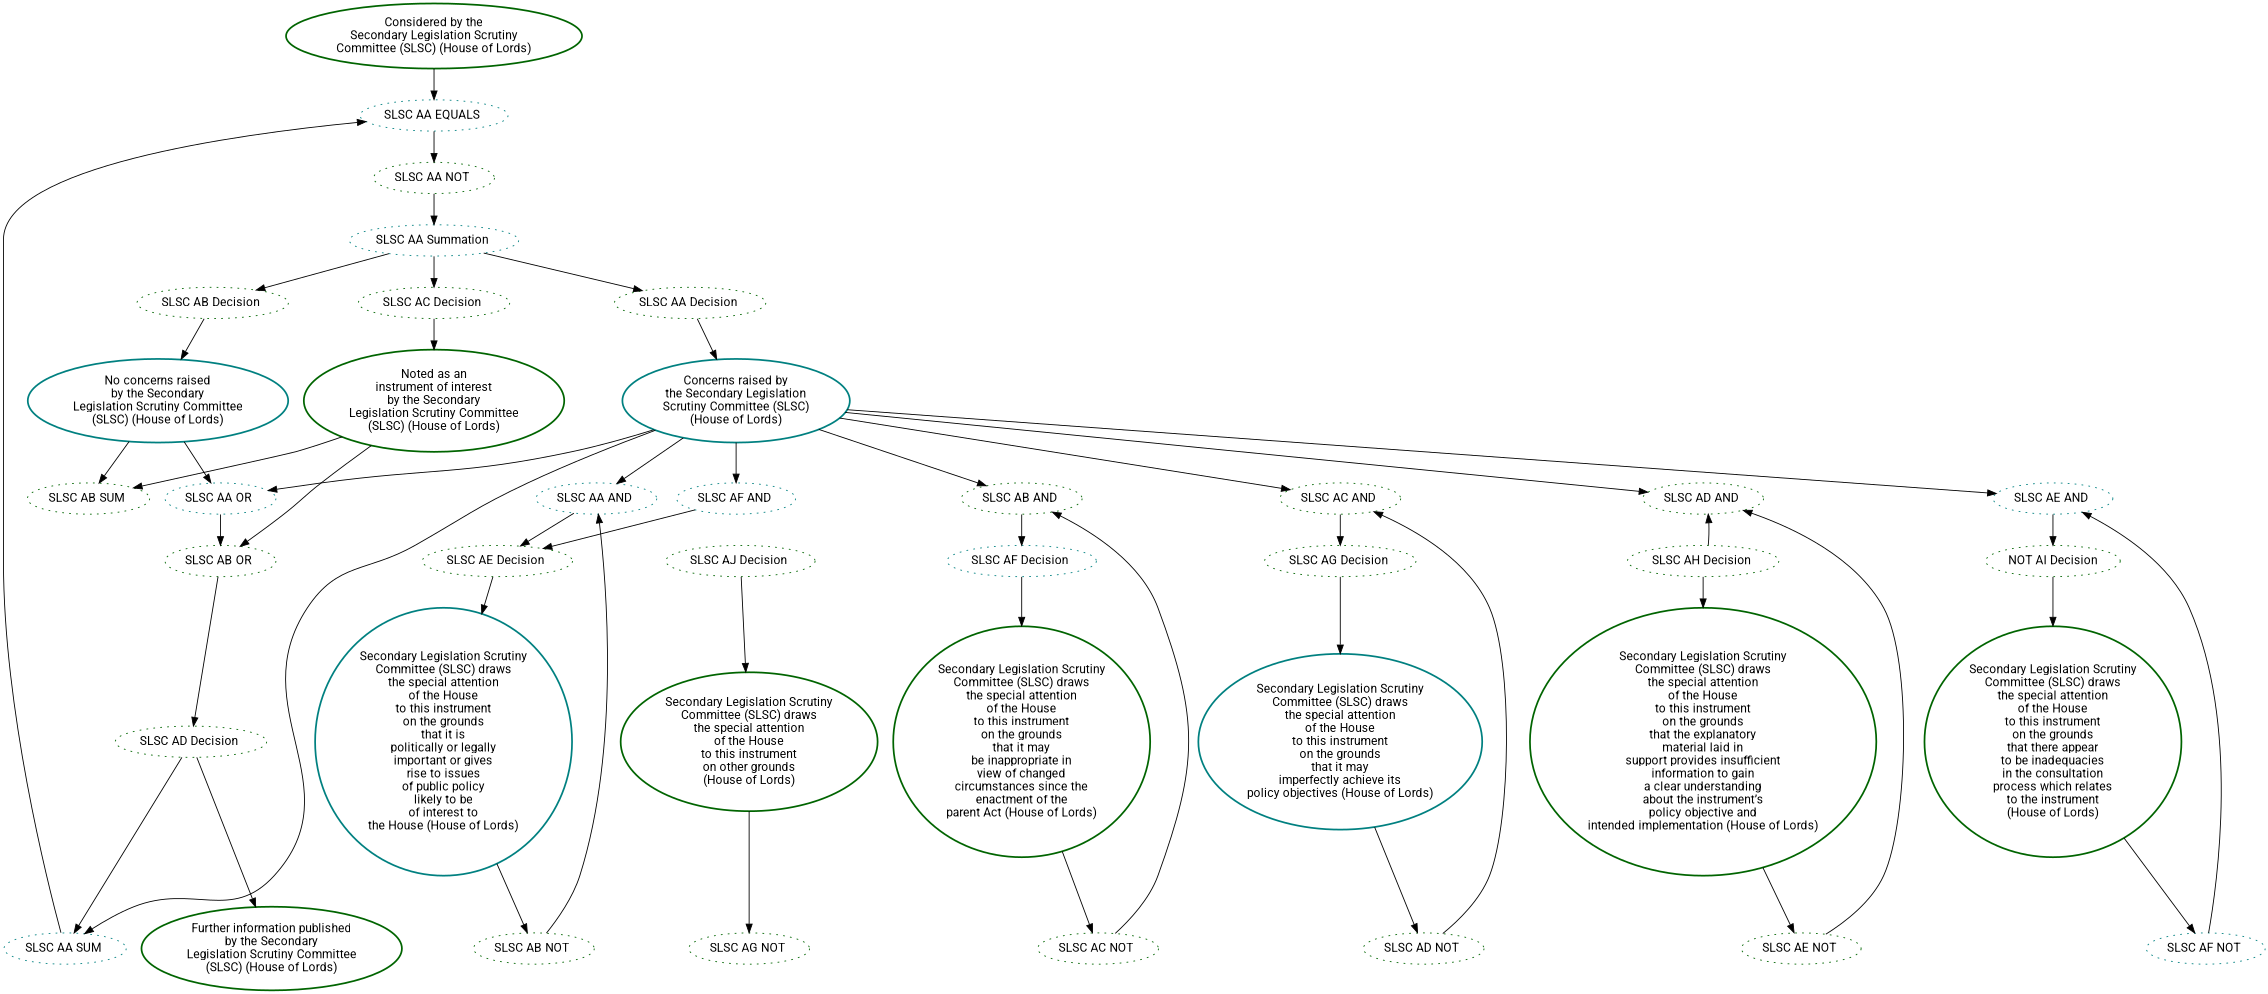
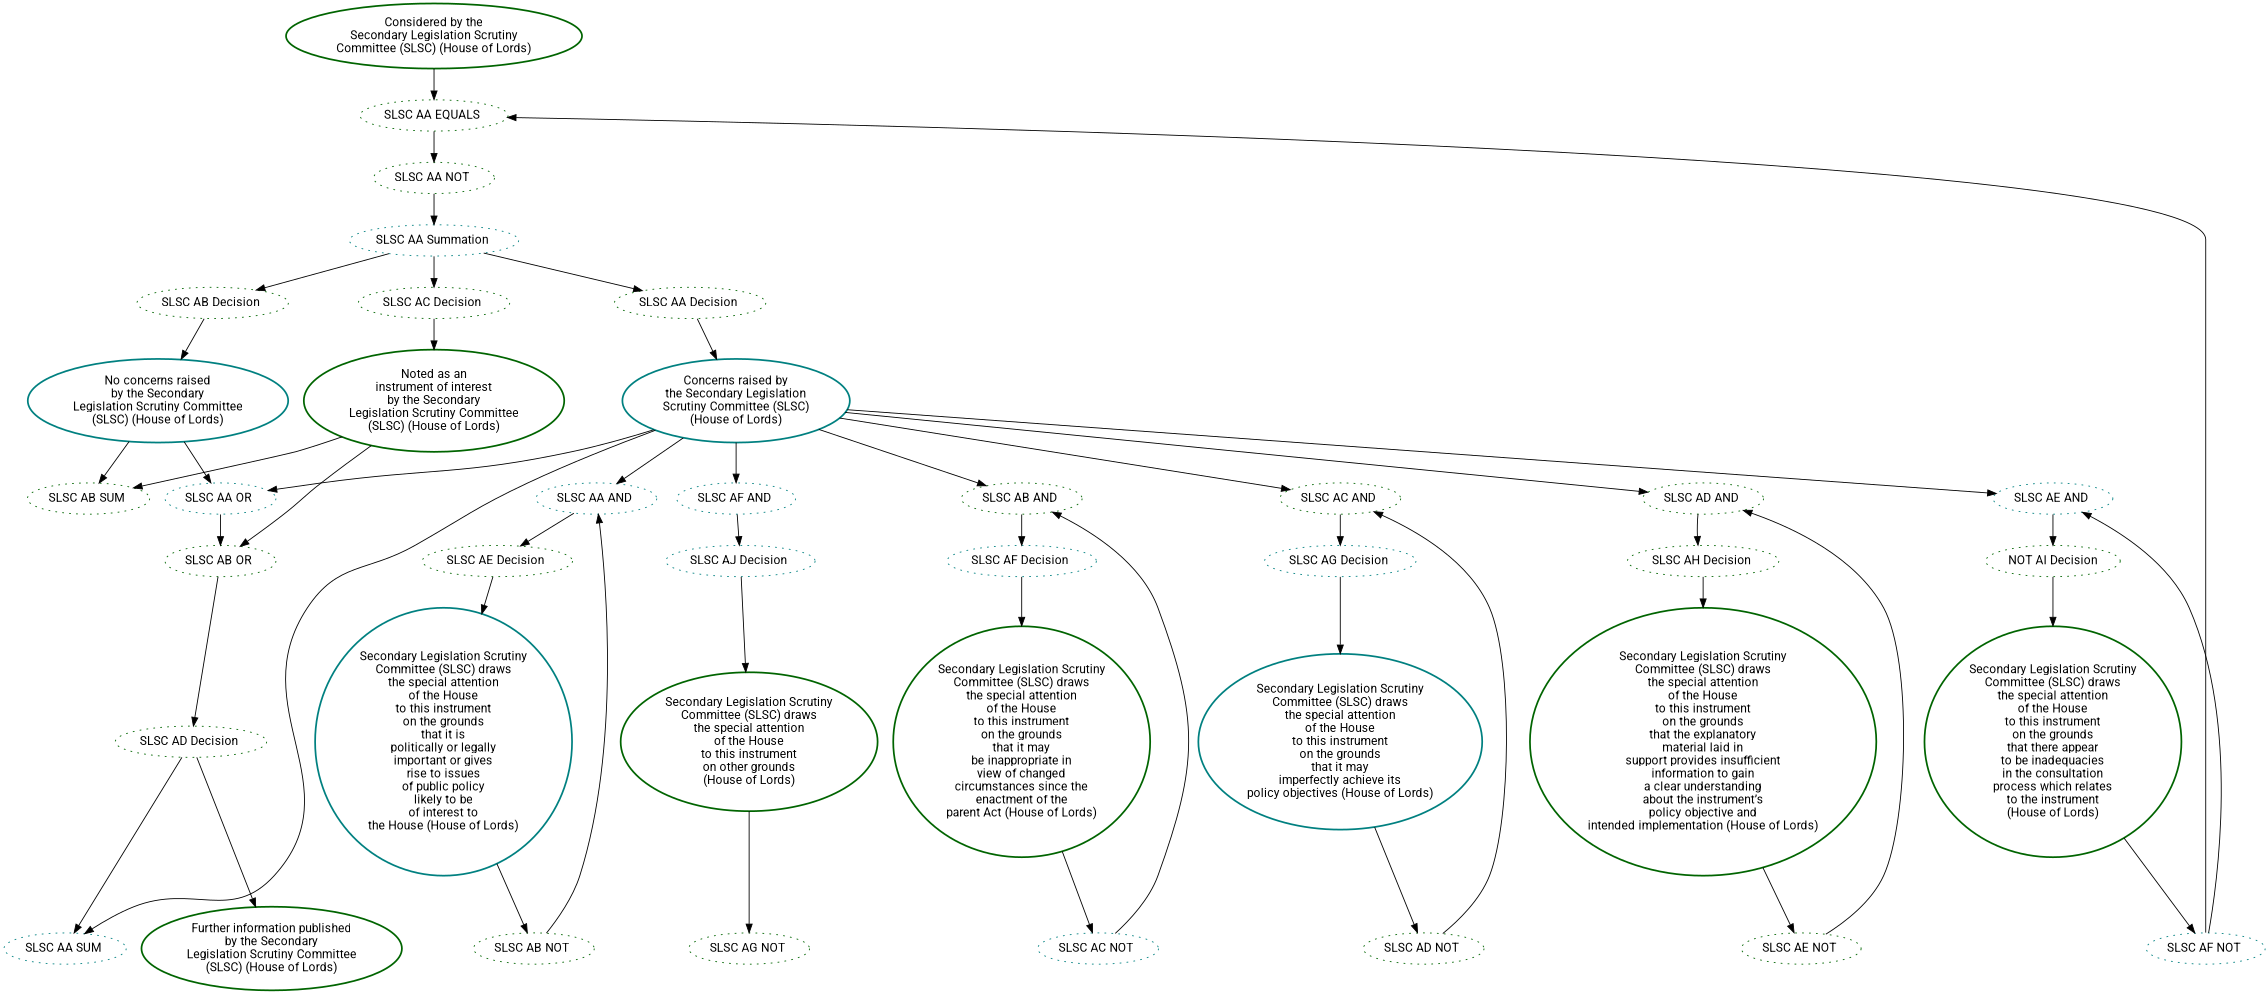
node "SLSC AA EQUALS": color teal -> darkgreen
edge "SLSC AA SUM" -> "SLSC AA EQUALS": now "SLSC AF NOT" -> "SLSC AA EQUALS"
edge "SLSC AF AND" -> "SLSC AE Decision": now "SLSC AF AND" -> "SLSC AJ Decision"
edge "SLSC AH Decision" -> "SLSC AD AND": reversed
node "SLSC AJ Decision": color darkgreen -> teal
node "SLSC AG Decision": color darkgreen -> teal
node "SLSC AC NOT": color darkgreen -> teal
